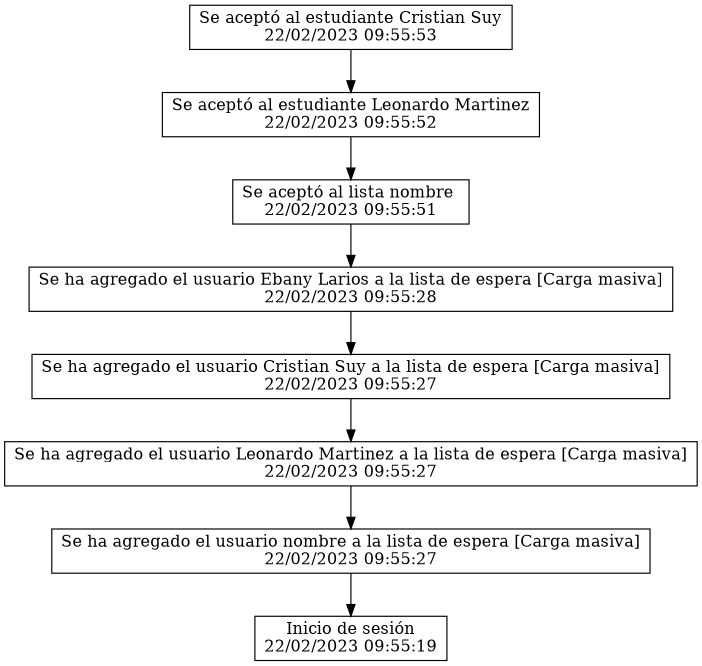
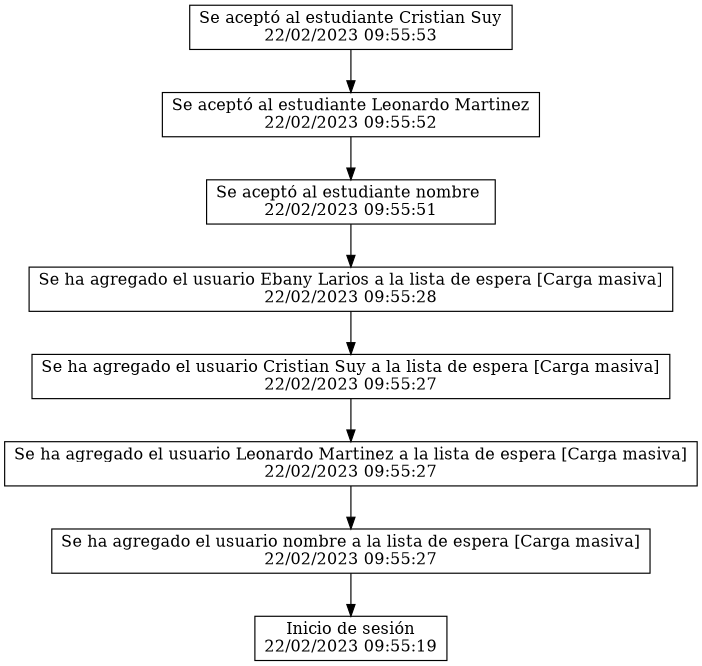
node "Se aceptó al lista nombre 22/02/2023 09:55:51": label "Se aceptó al lista nombre 22/02/2023 09:55:51" -> "Se aceptó al estudiante nombre 22/02/2023 09:55:51"
